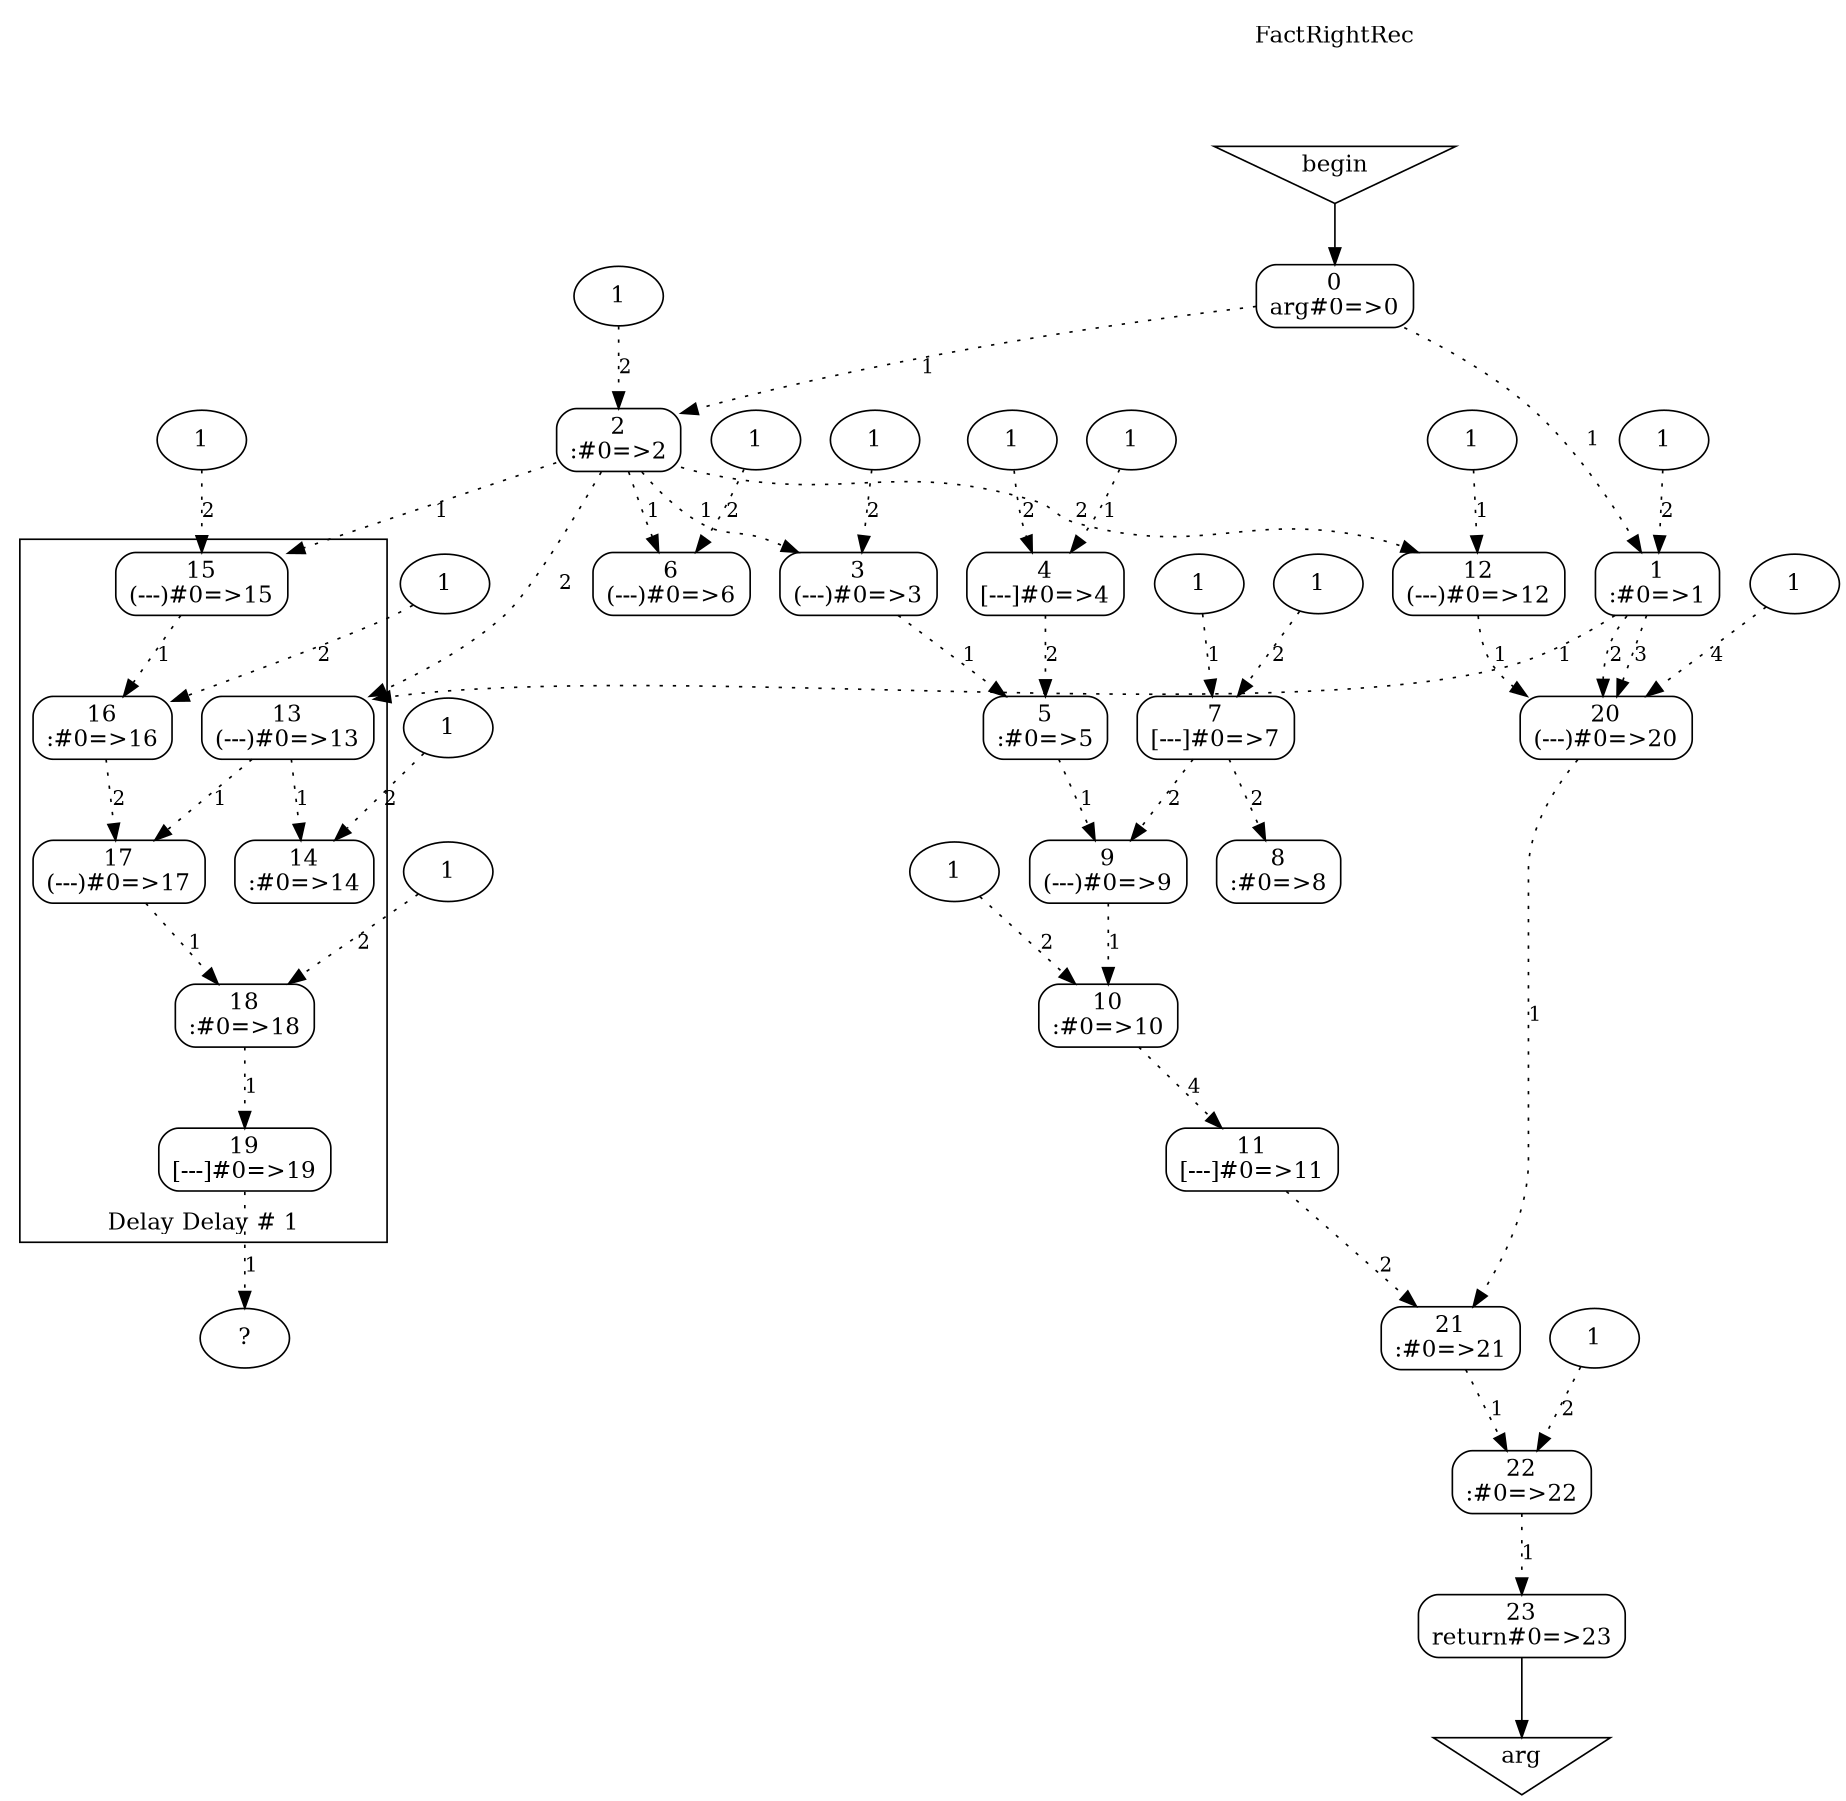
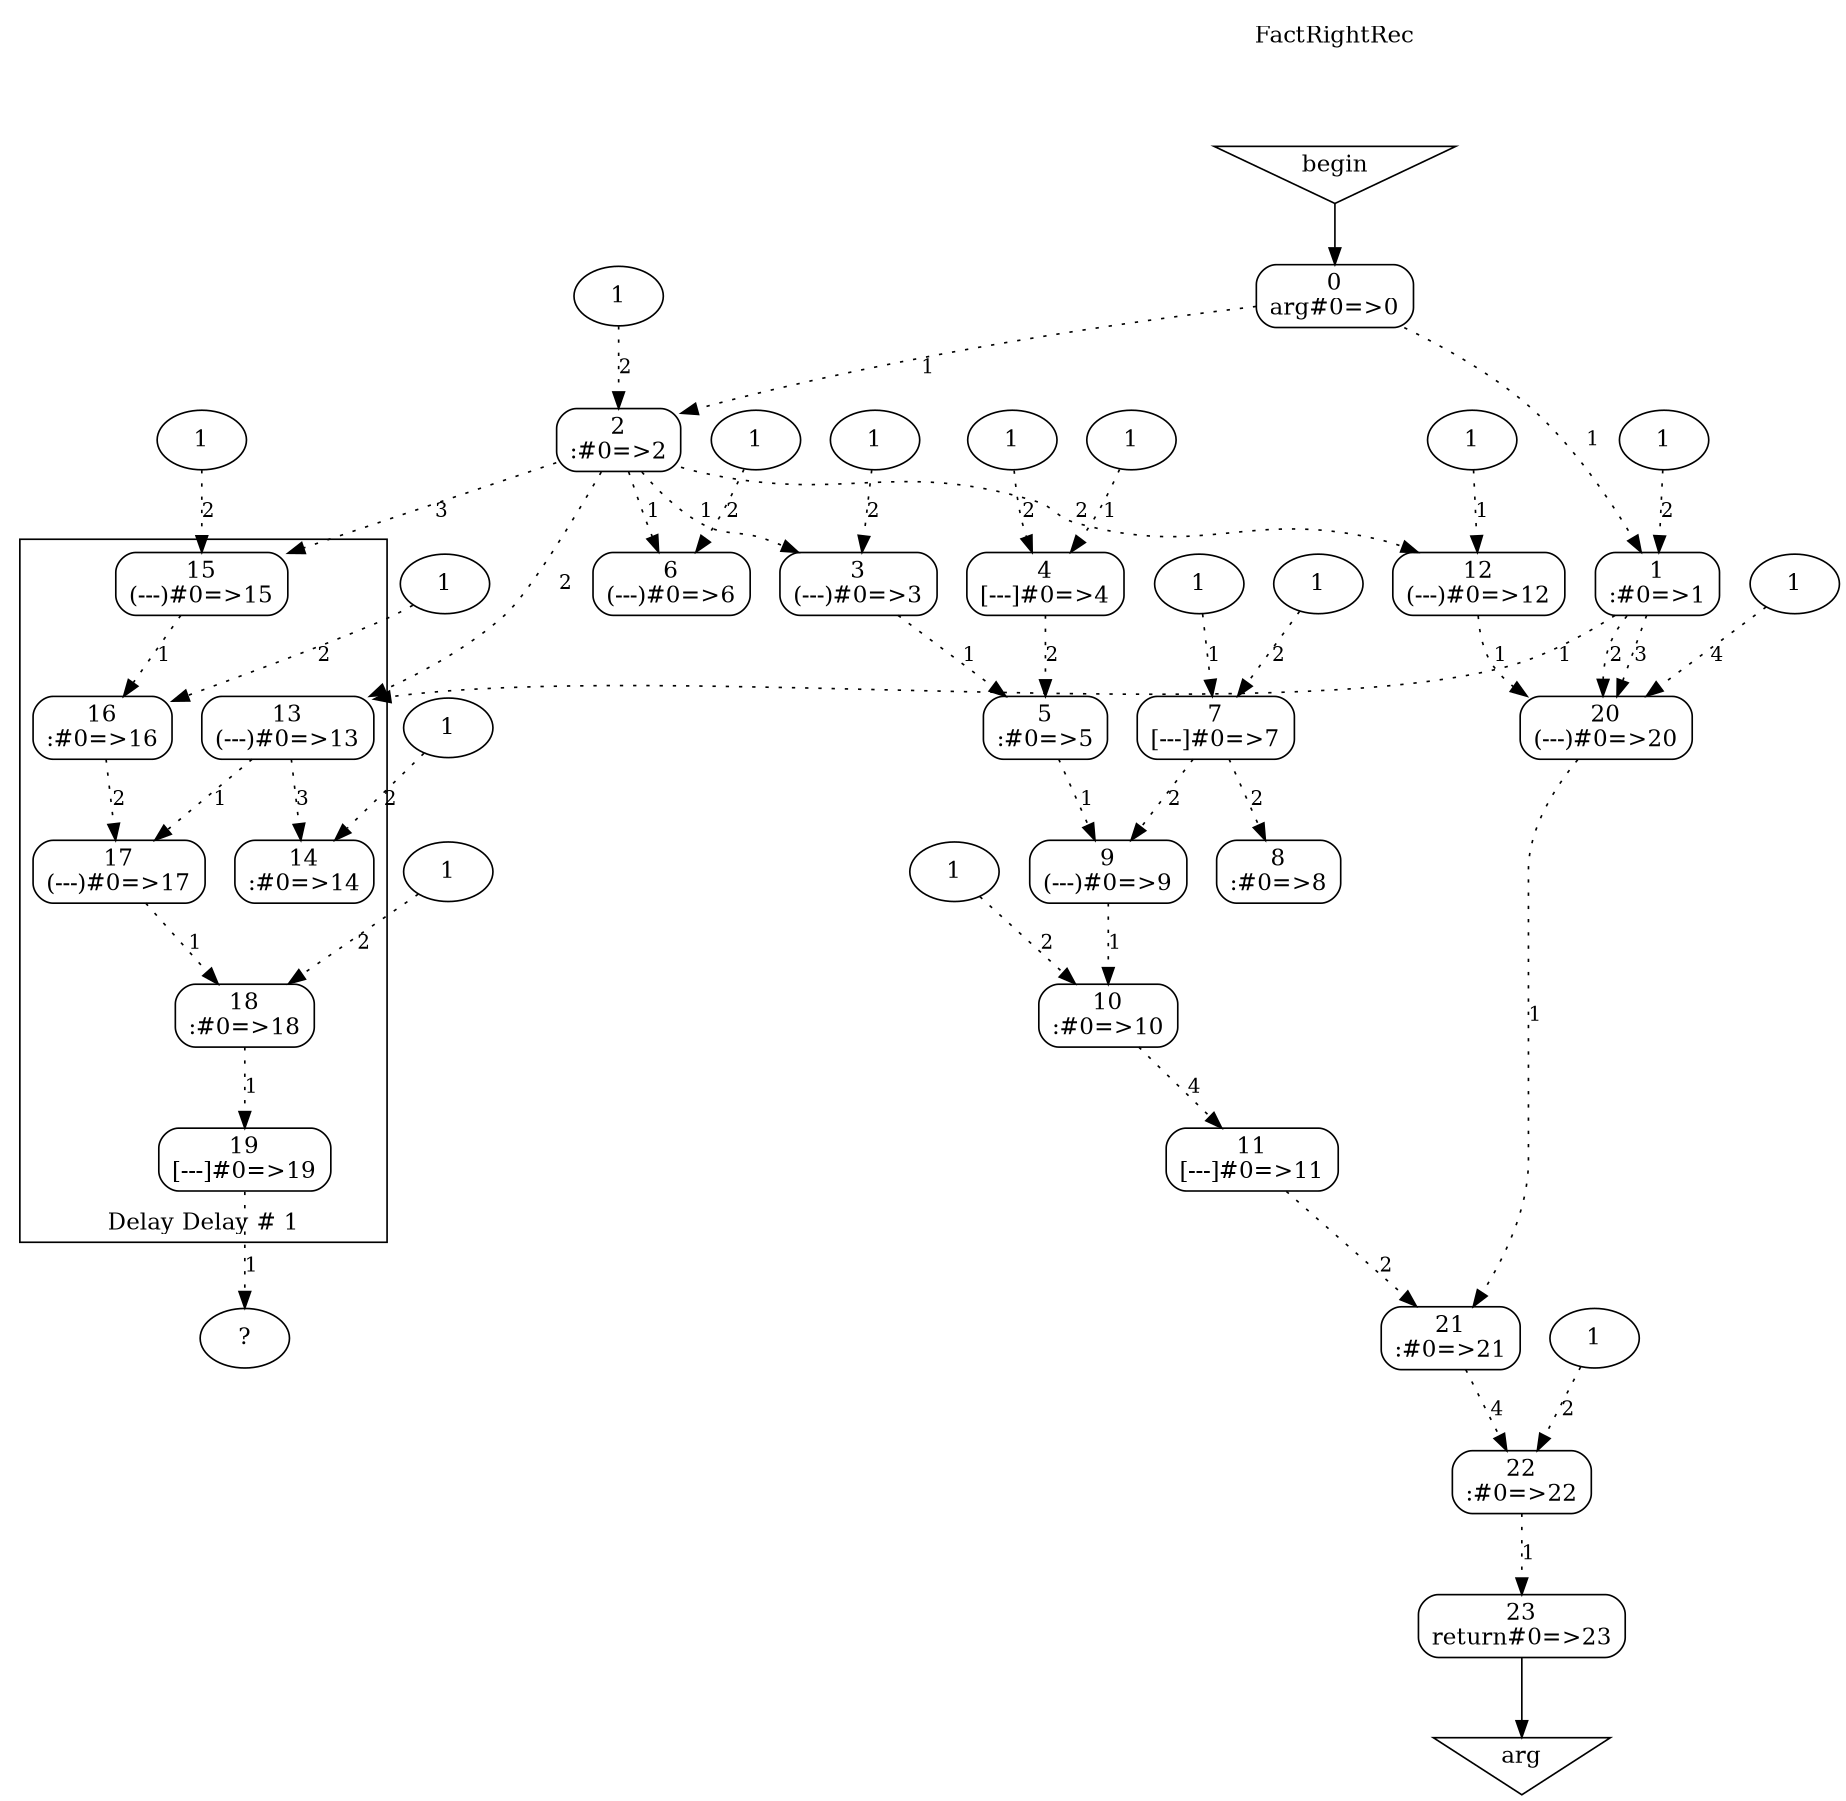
edge "2 :#0=>2" -> "15 (---)#0=>15": label "1" -> "3"
edge "13 (---)#0=>13" -> "14 :#0=>14": label "1" -> "3"
edge "21 :#0=>21" -> "22 :#0=>22": label "1" -> "4"
